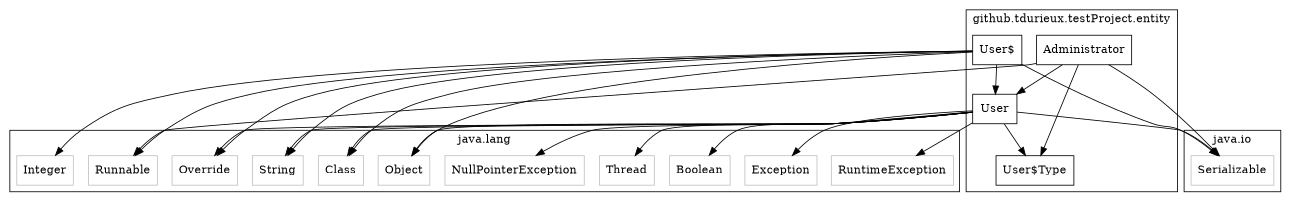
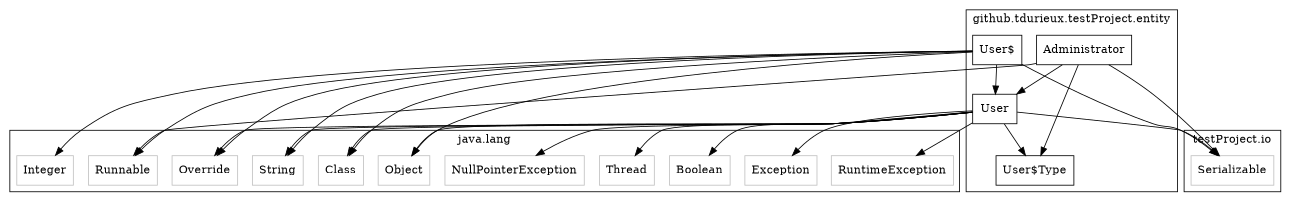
cluster "java.io": label "java.io" -> "testProject.io"
